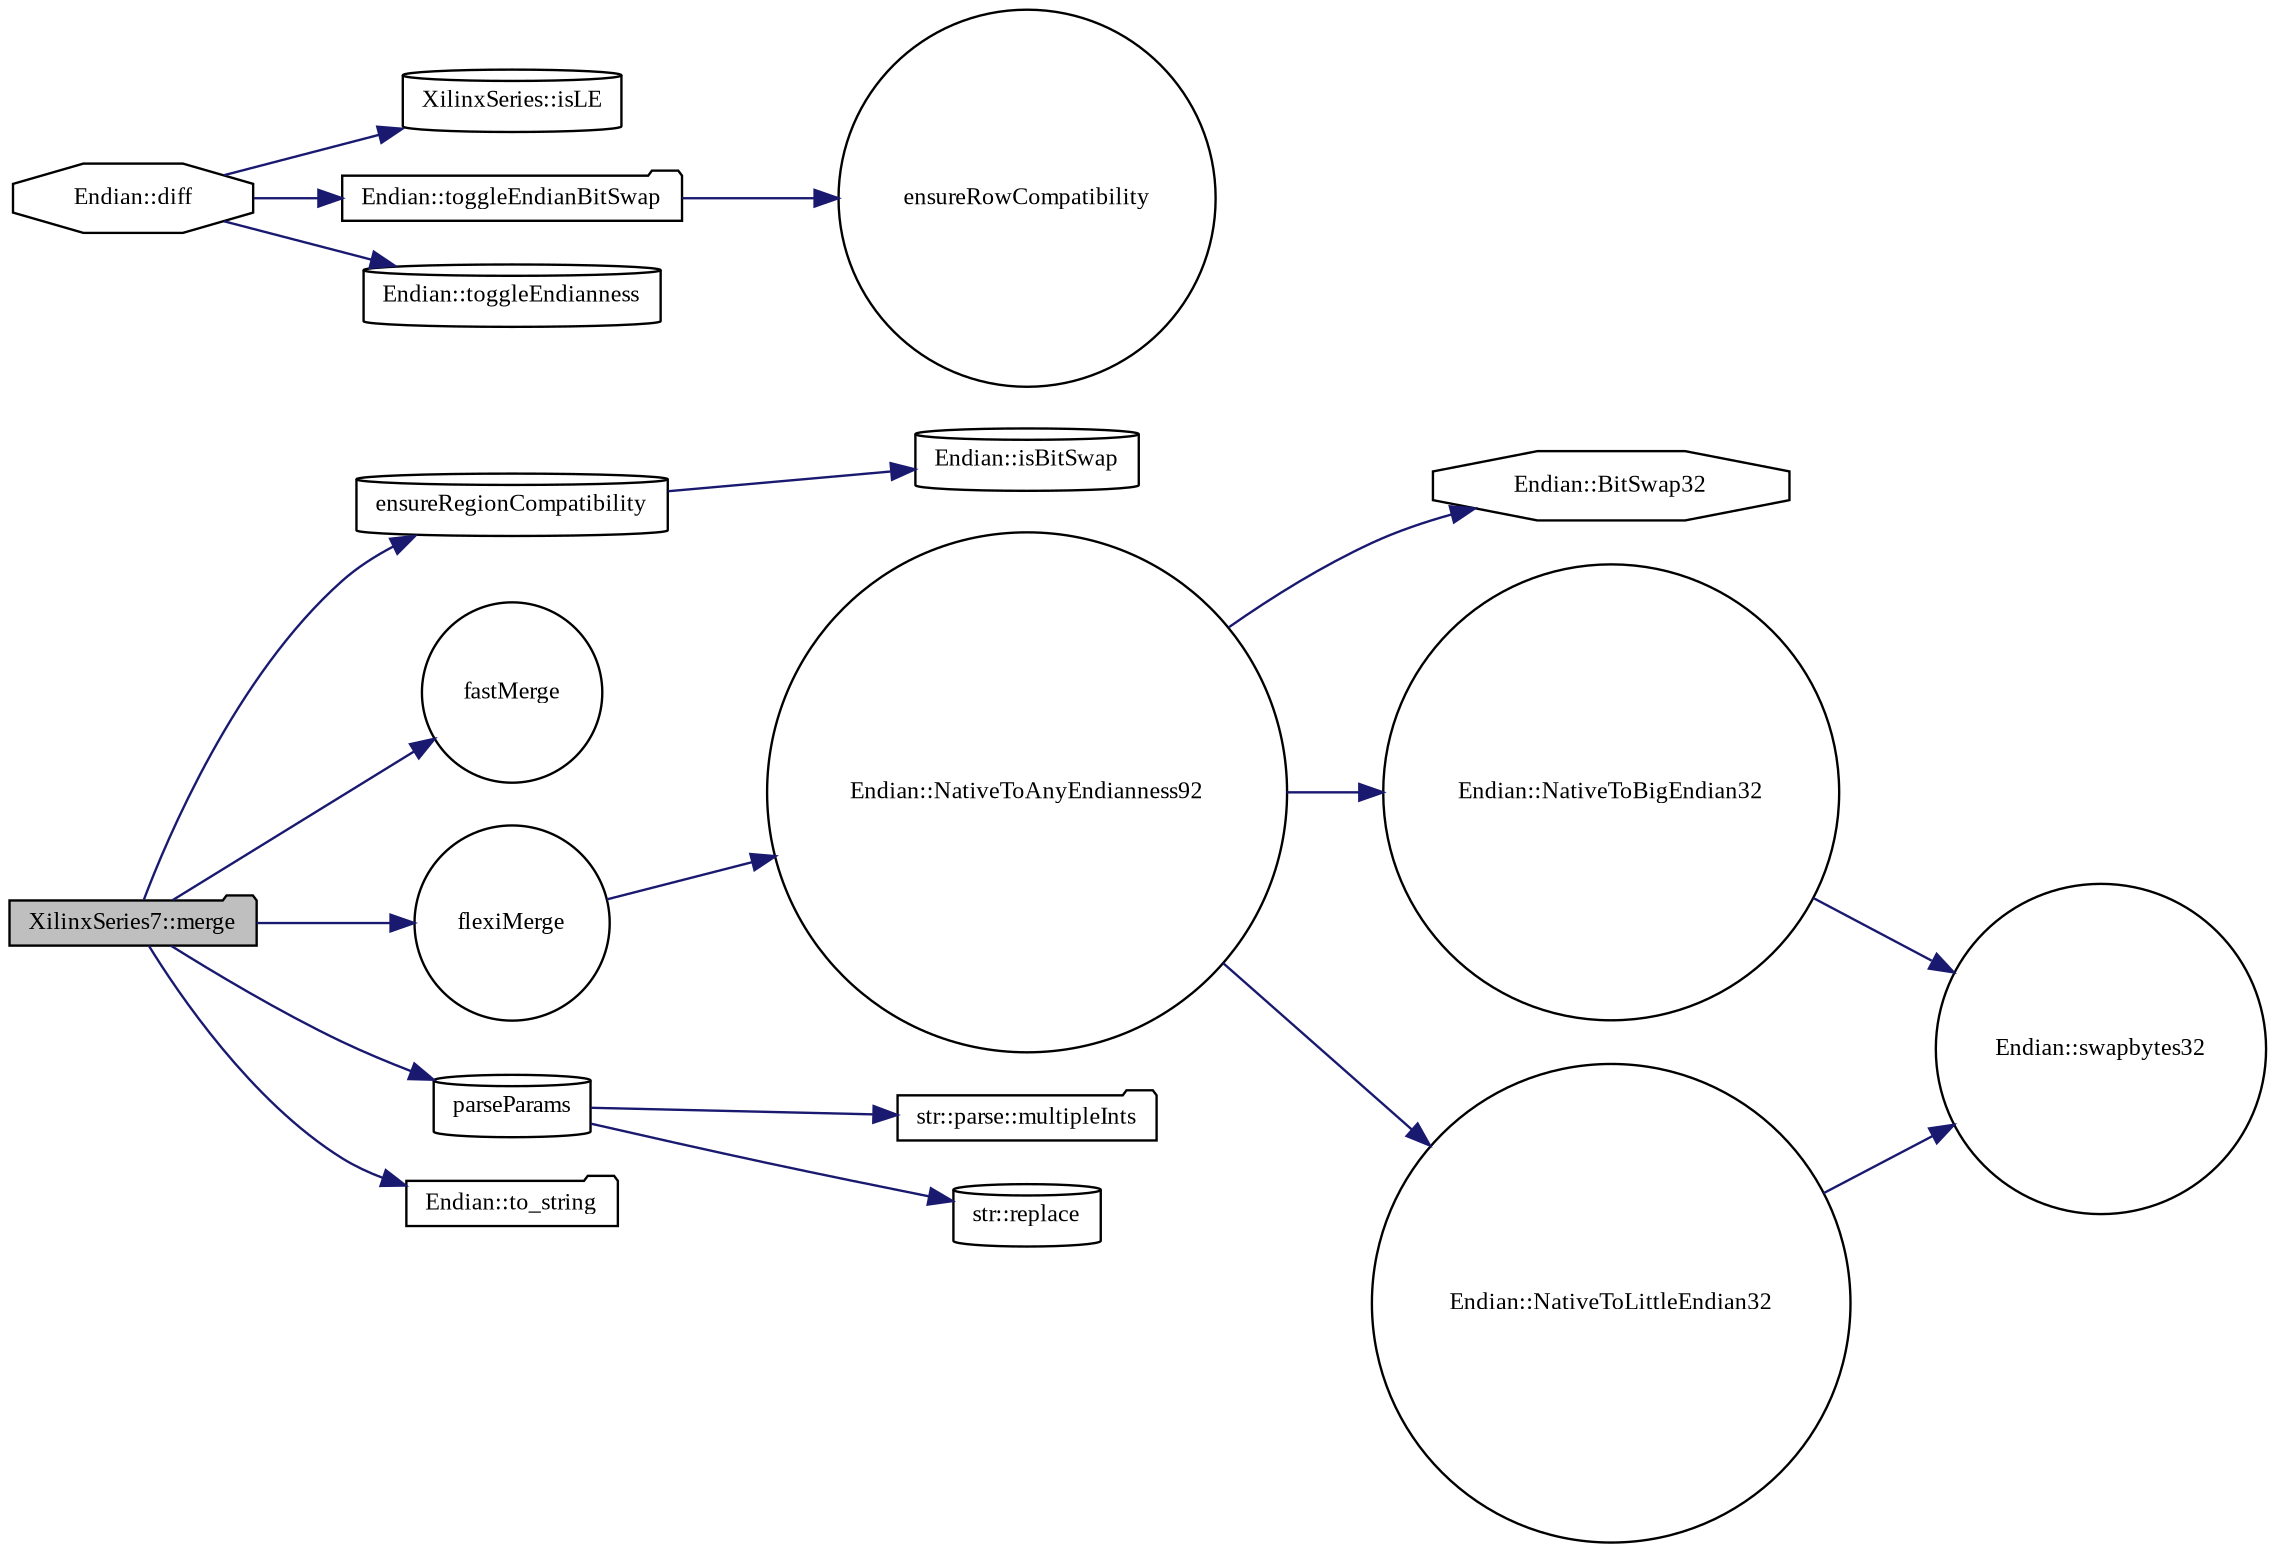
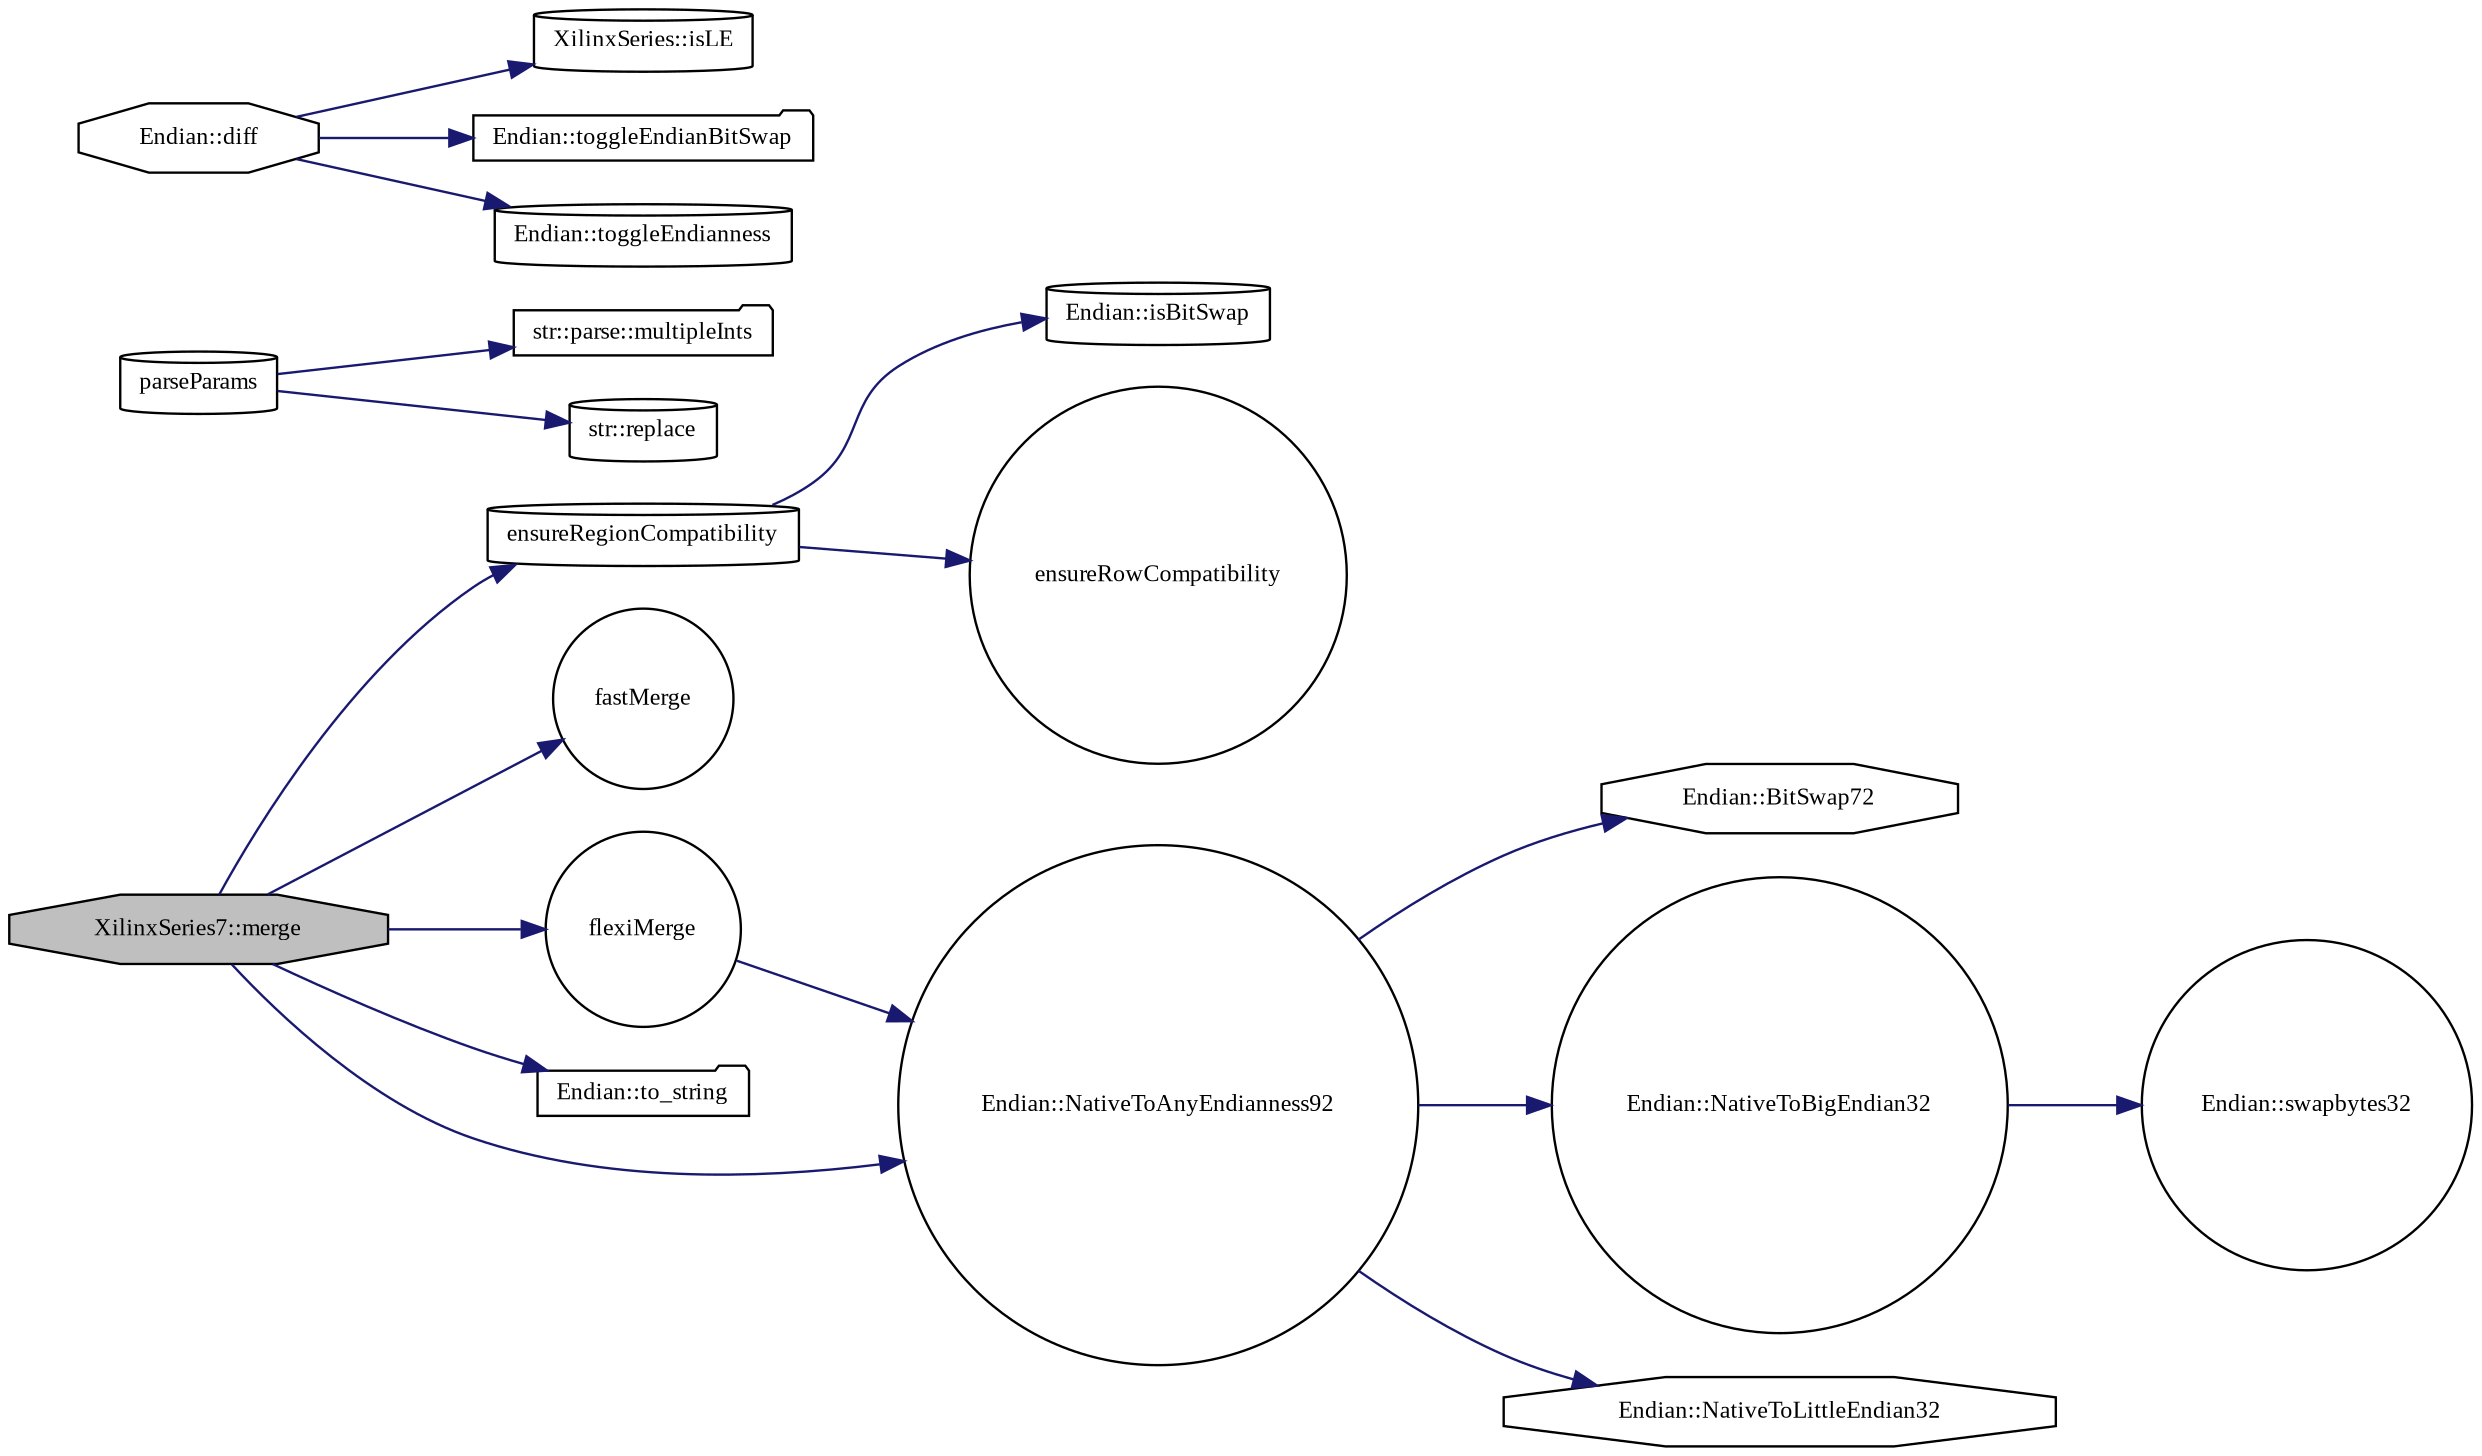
edge "Endian::toggleEndianBitSwap" -> "ensureRowCompatibility": now "ensureRegionCompatibility" -> "ensureRowCompatibility"
node "Endian::BitSwap32": label "Endian::BitSwap32" -> "Endian::BitSwap72"
node "XilinxSeries7::merge": shape folder -> octagon
edge "XilinxSeries7::merge" -> "parseParams": now "XilinxSeries7::merge" -> "Endian::NativeToAnyEndianness92"
edge "Endian::NativeToLittleEndian32" -> "Endian::swapbytes32": removed
node "Endian::NativeToLittleEndian32": shape circle -> octagon
